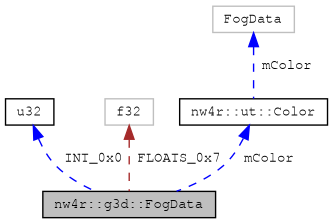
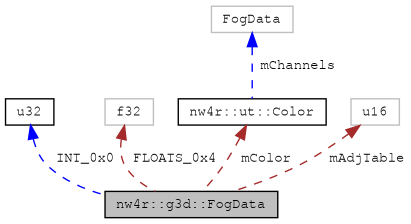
edge "nw4r::ut::Color" -> "FogData": label " mColor" -> " mChannels"
node "u16": added
edge "nw4r::g3d::FogData" -> "f32": label " FLOATS_0x7" -> " FLOATS_0x4"
edge "nw4r::g3d::FogData" -> "nw4r::ut::Color": color blue -> brown
